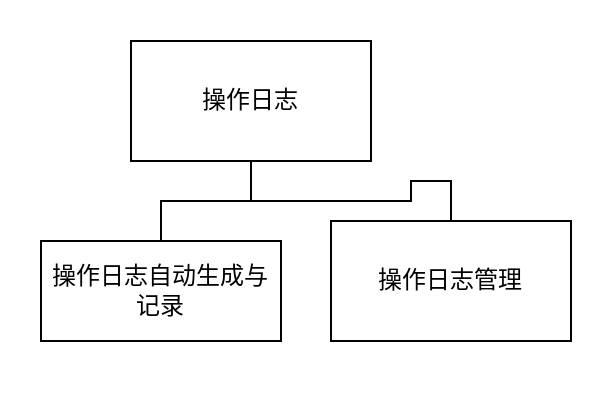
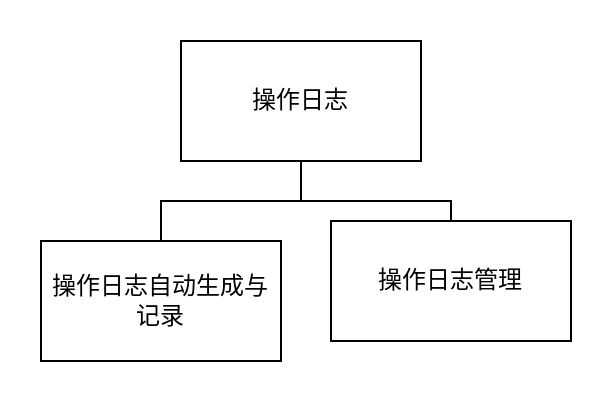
node "操作日志": moved (251, 101) -> (301, 101)
node "操作日志自动生成与记录": size 240x100 -> 240x120
